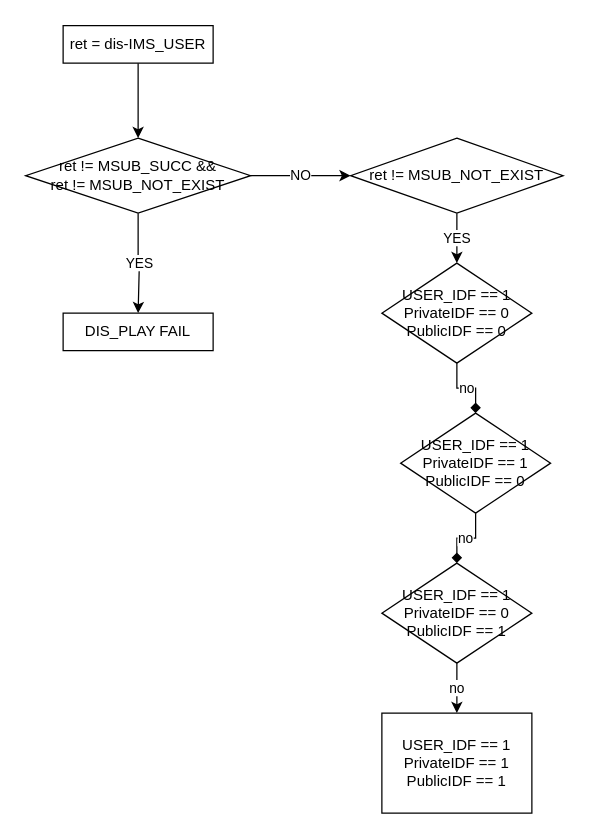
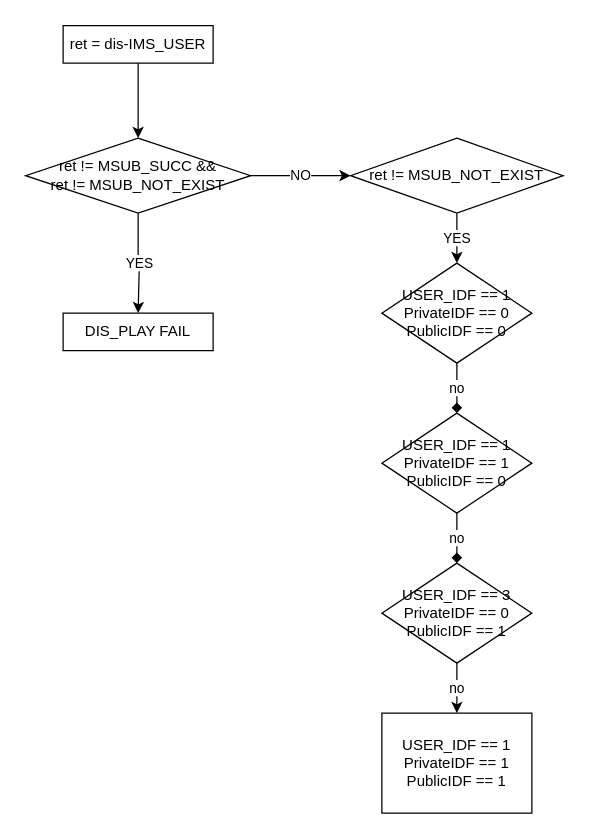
node "USER_IDF == 1 PrivateIDF == 1 PublicIDF == 0": moved (476, 463) -> (457, 463)
node "USER_IDF == 1 PrivateIDF == 0 PublicIDF == 1": label "USER_IDF == 1 PrivateIDF == 0 PublicIDF == 1" -> "USER_IDF == 3 PrivateIDF == 0 PublicIDF == 1"
